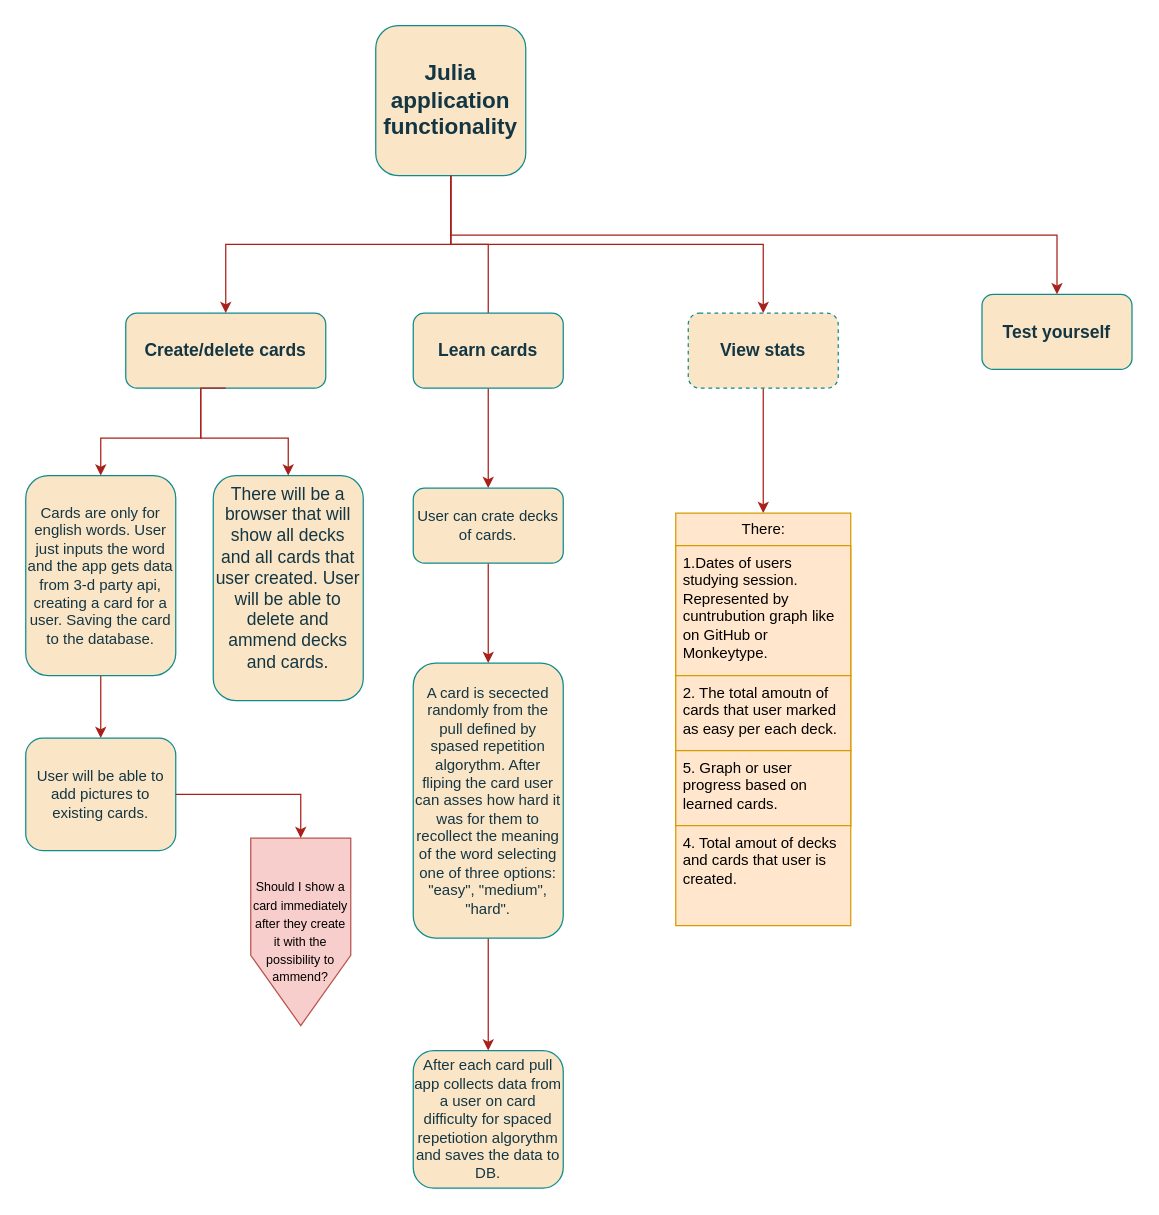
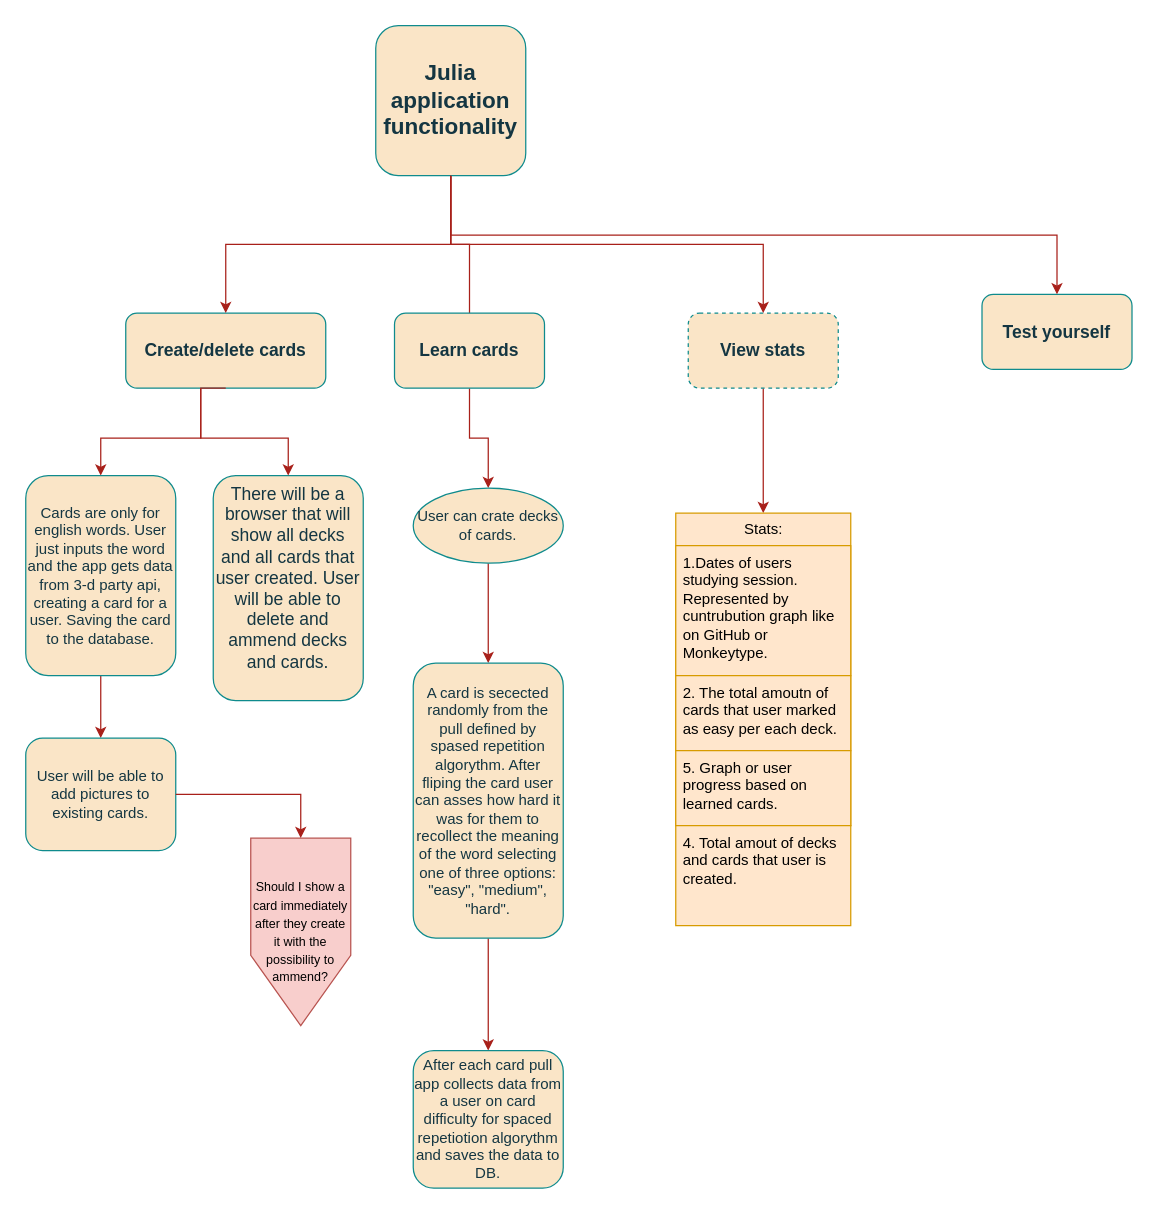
node "Learn cards": moved (488, 351) -> (469, 351)
node "User can crate decks of cards.": shape rounded rectangle -> ellipse
node "There:": label "There:" -> "Stats:"
